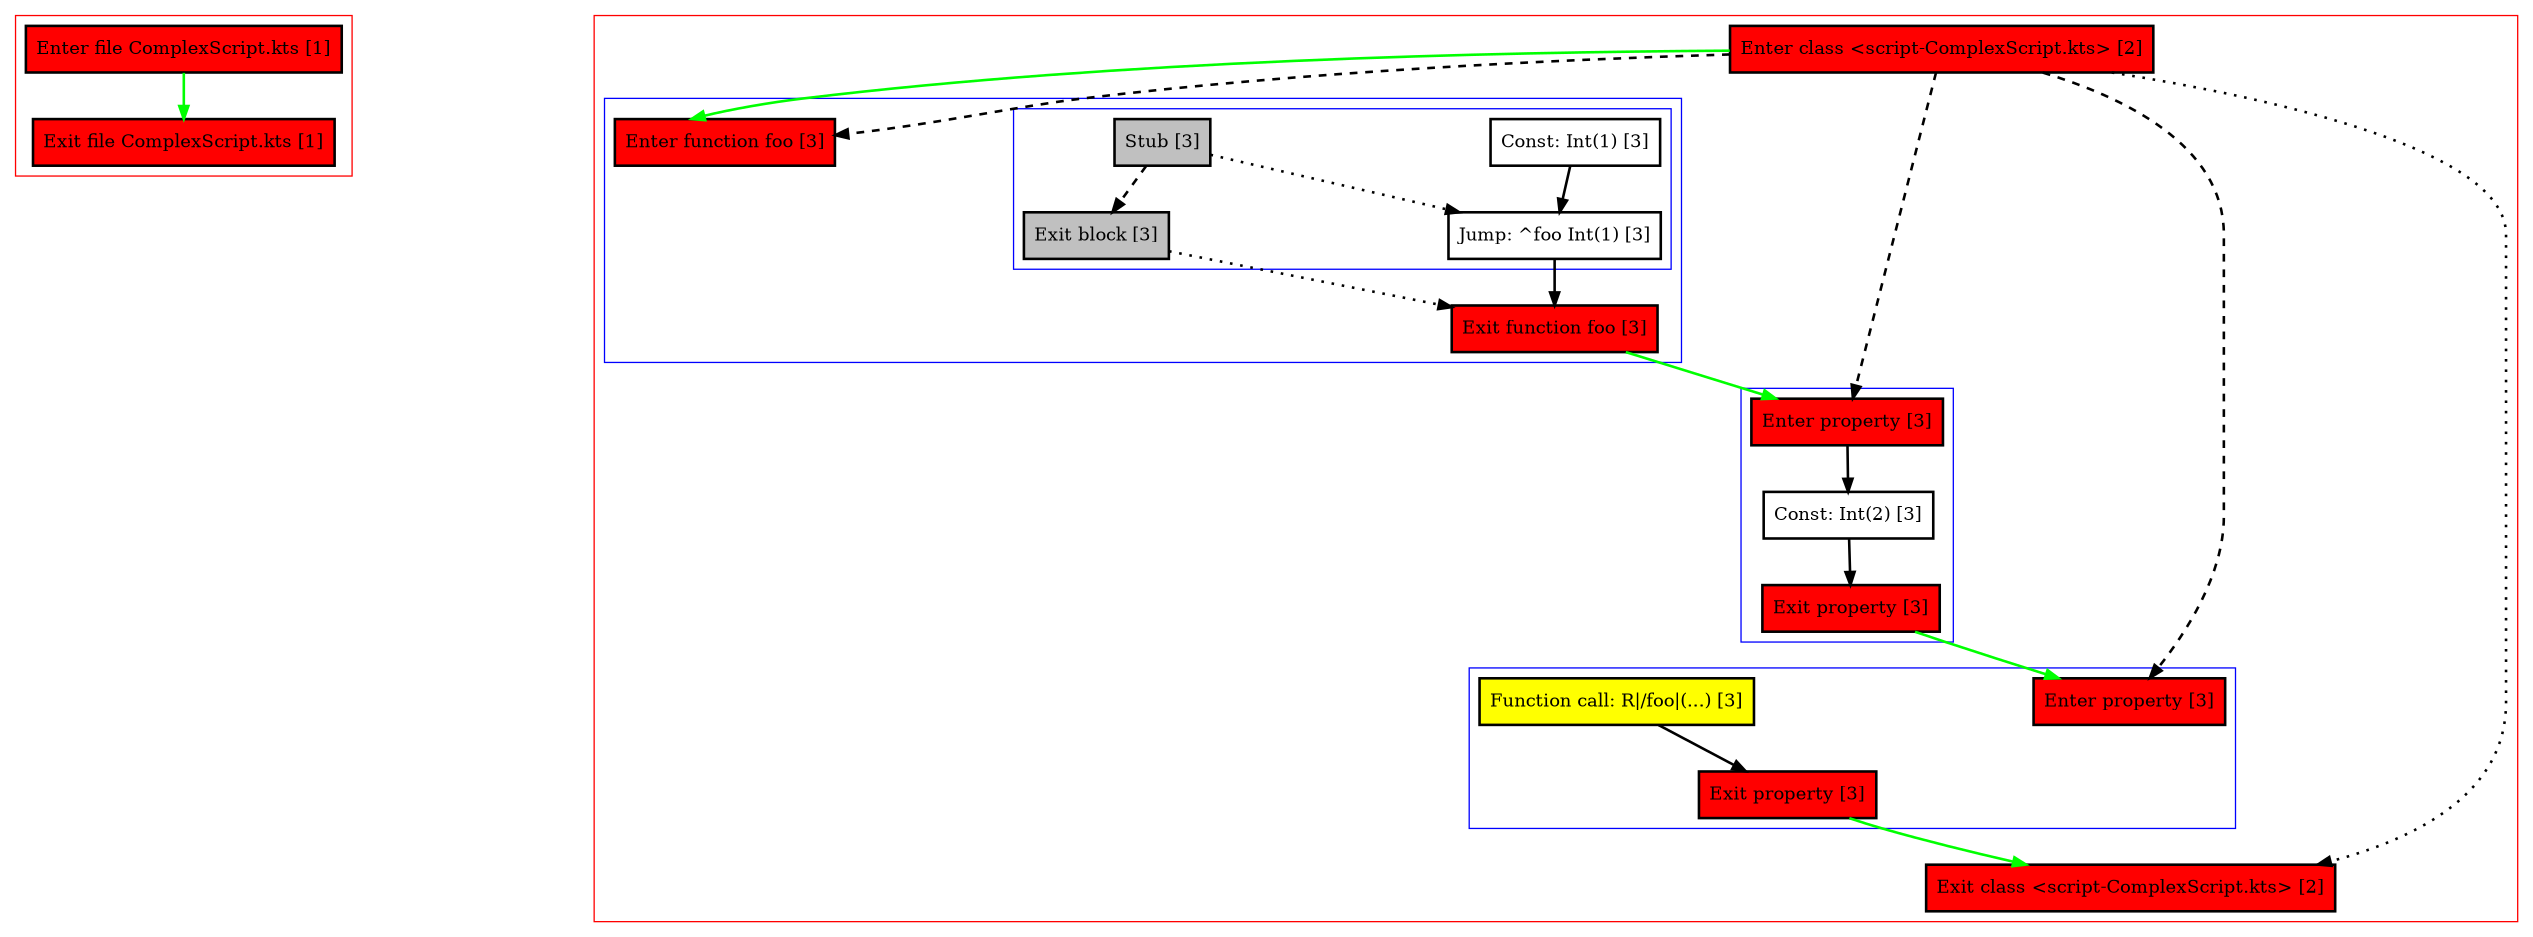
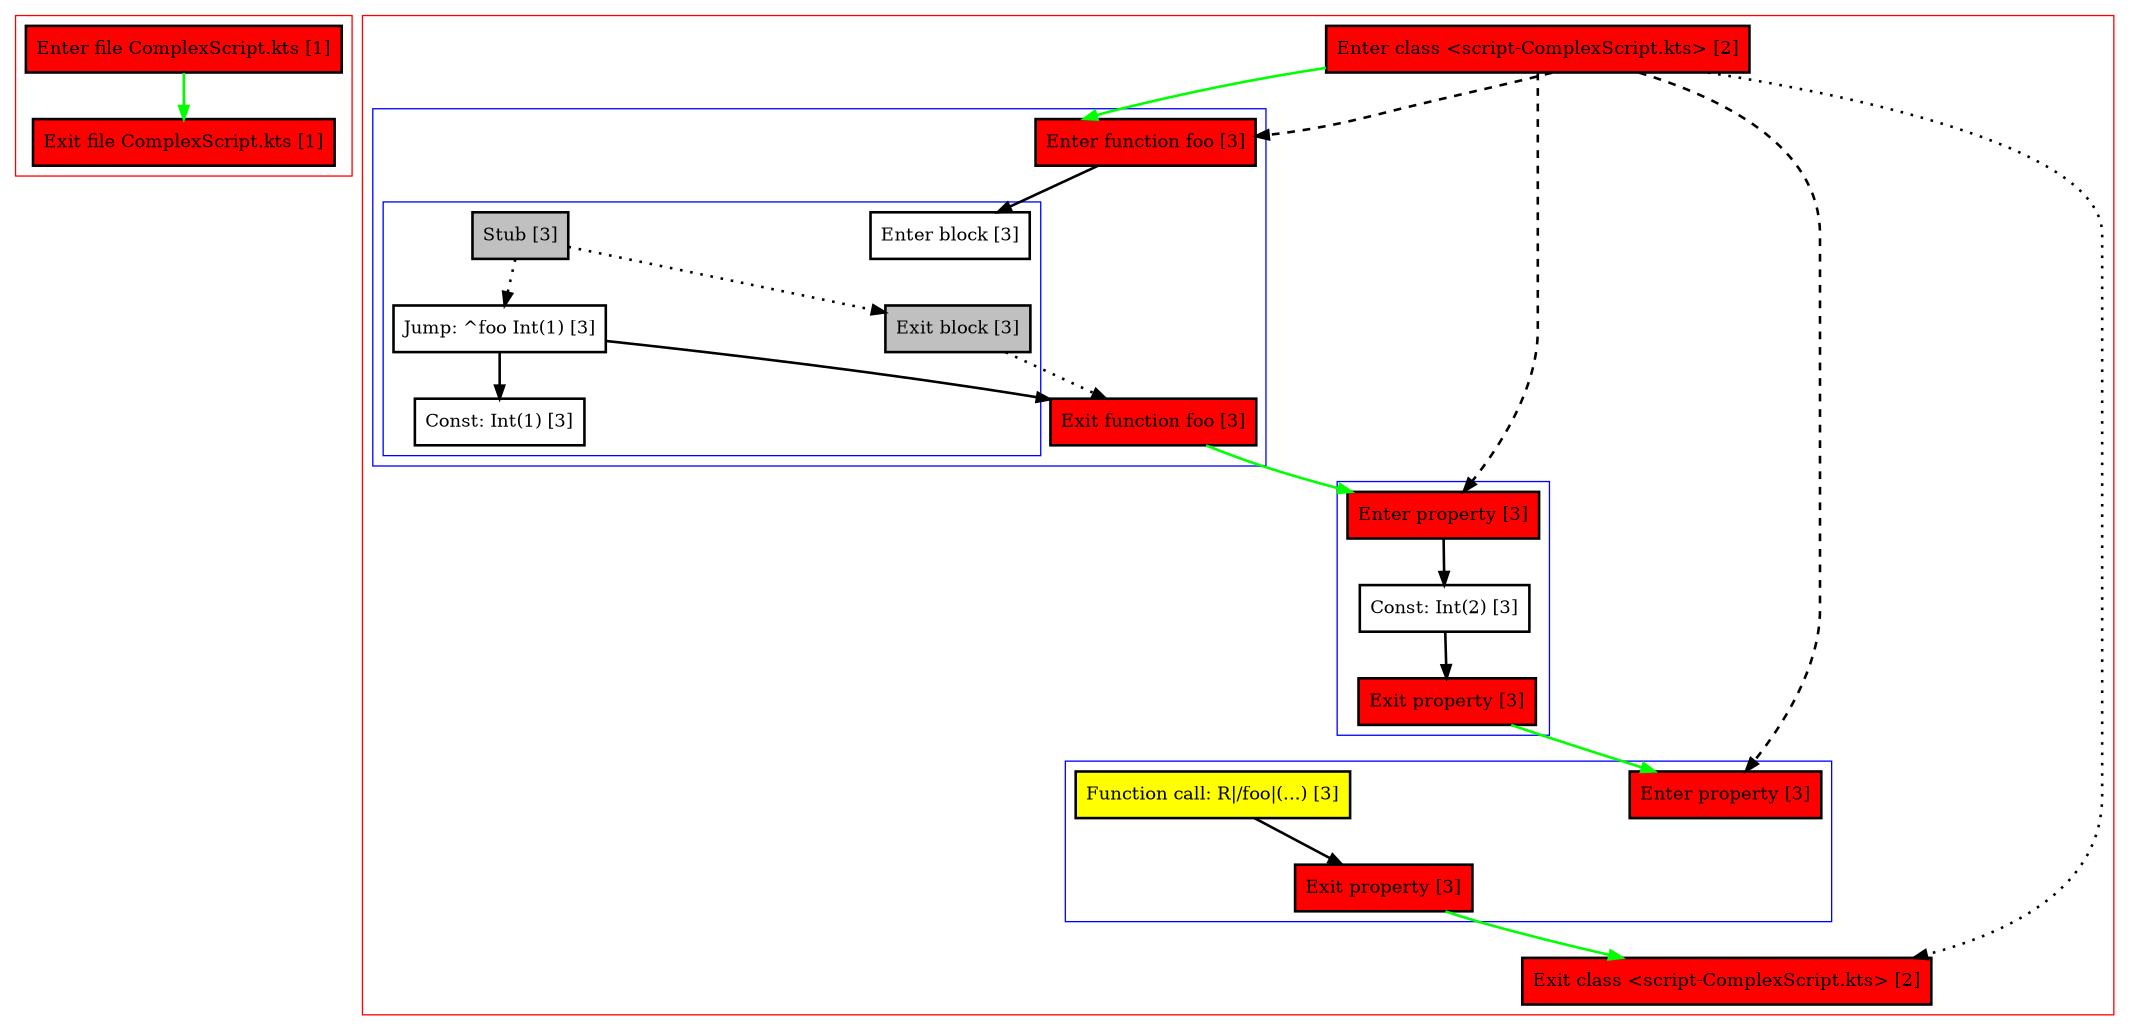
edge "Const: Int(1) [3]" -> "Jump: ^foo Int(1) [3]": reversed
edge "Stub [3]" -> "Exit block [3]": style dashed -> dotted
node "Enter block [3]": added
